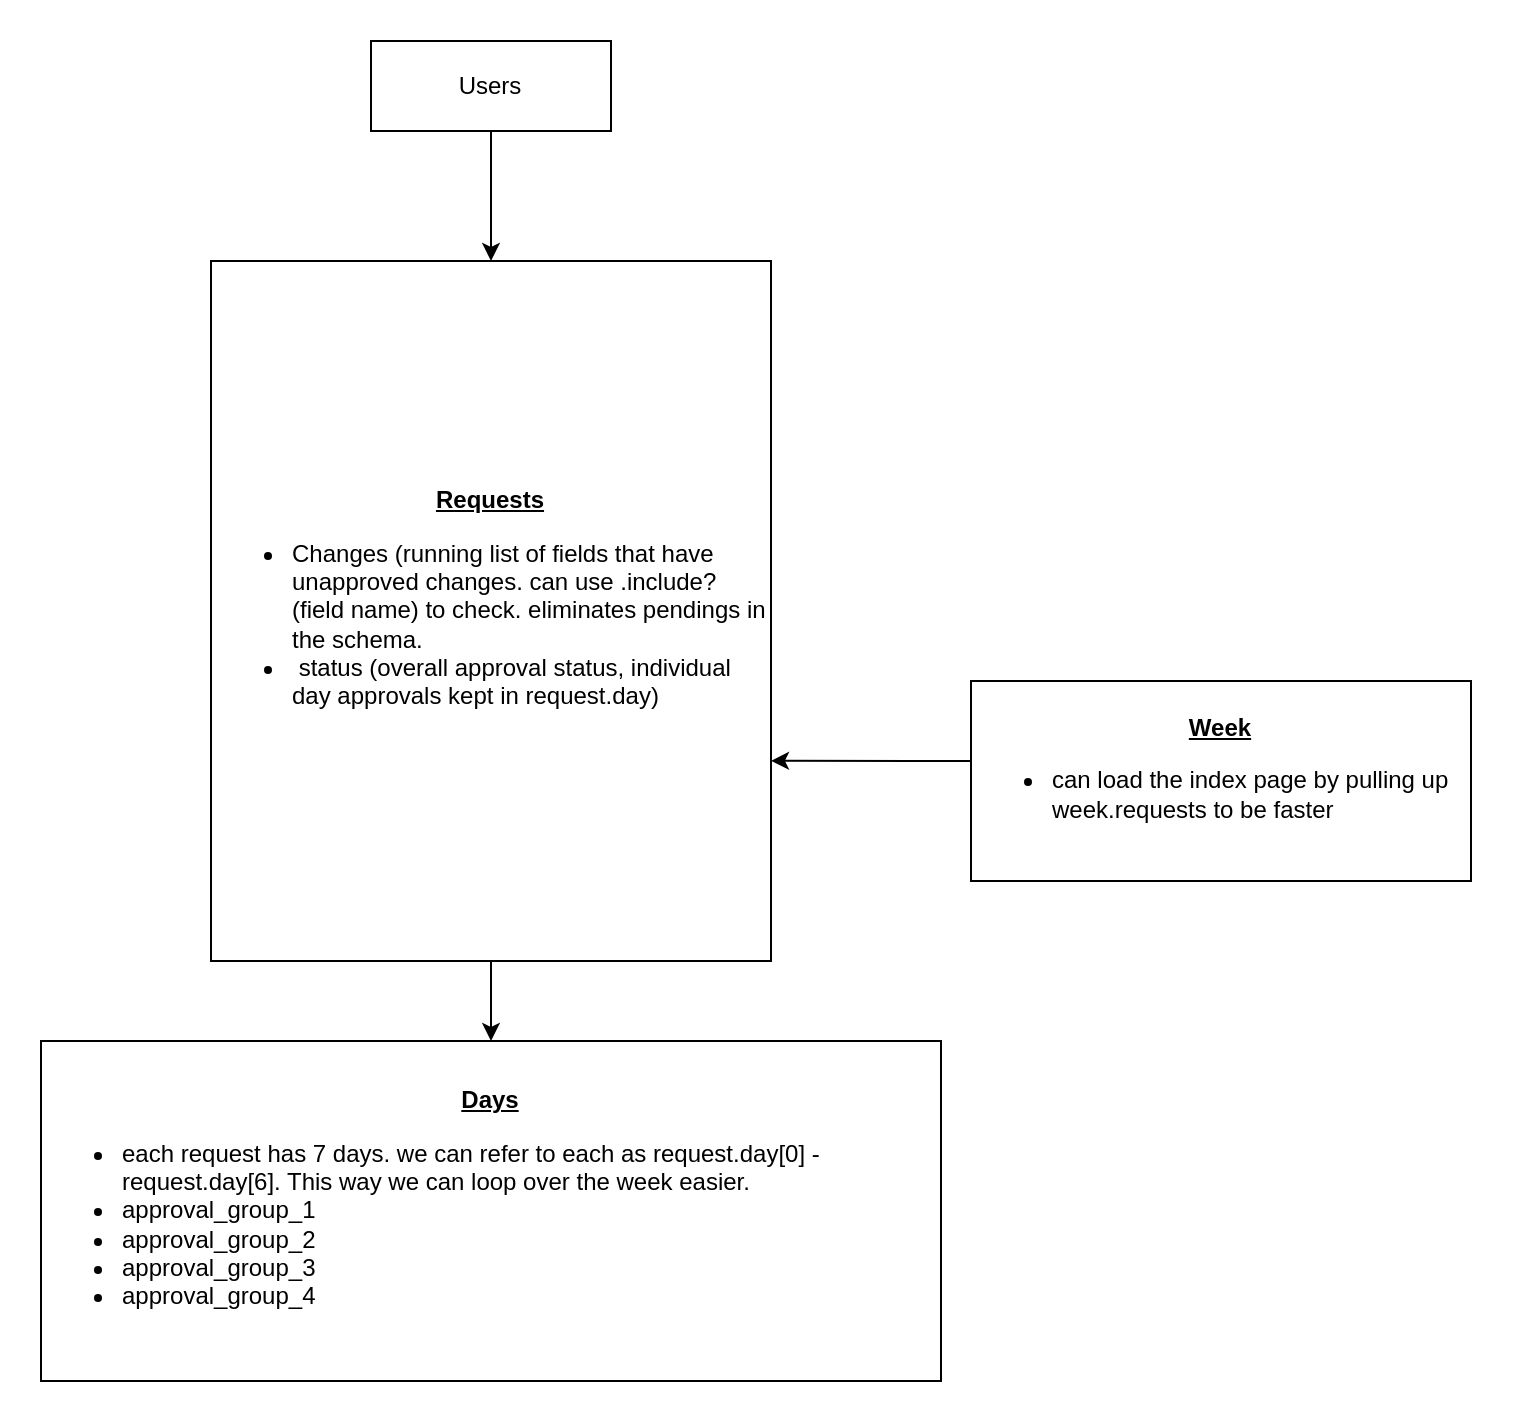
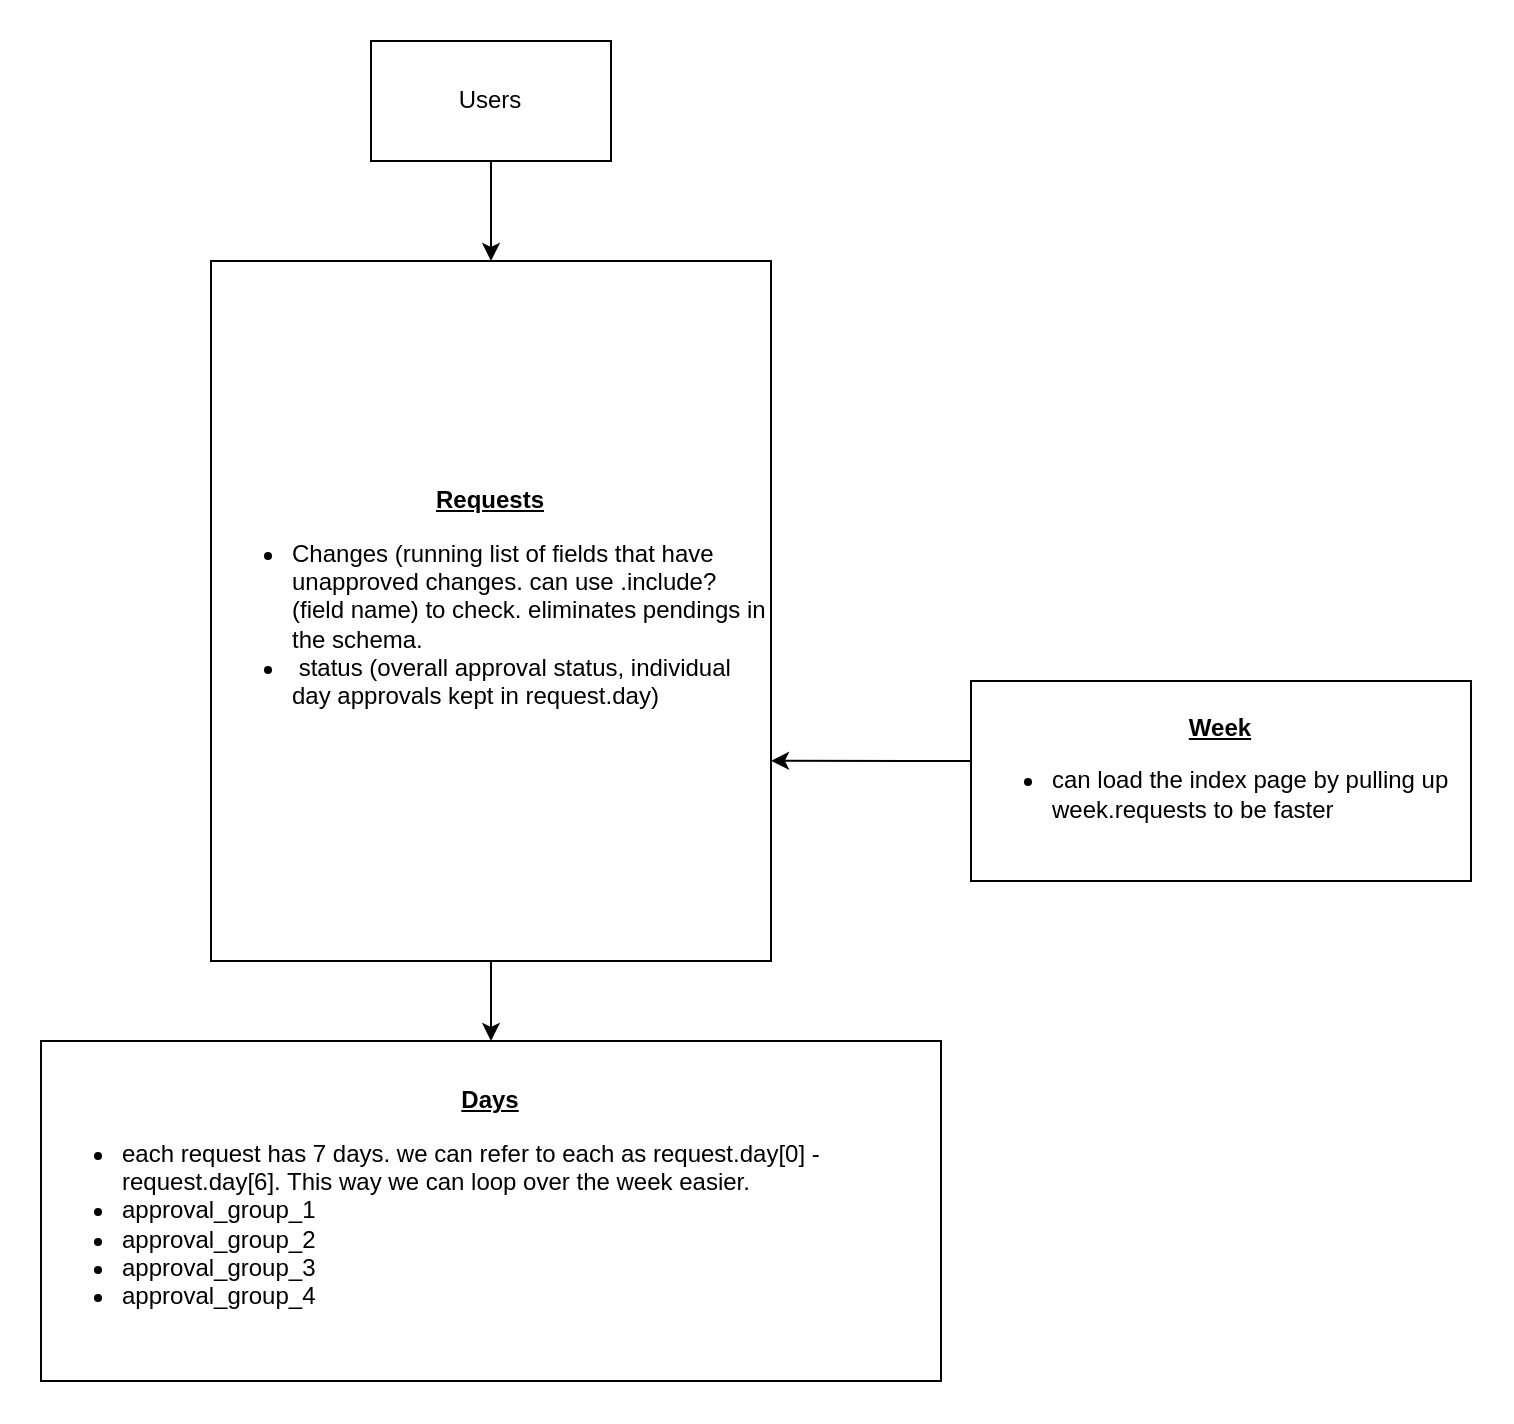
node "Users": size 240x90 -> 240x120
